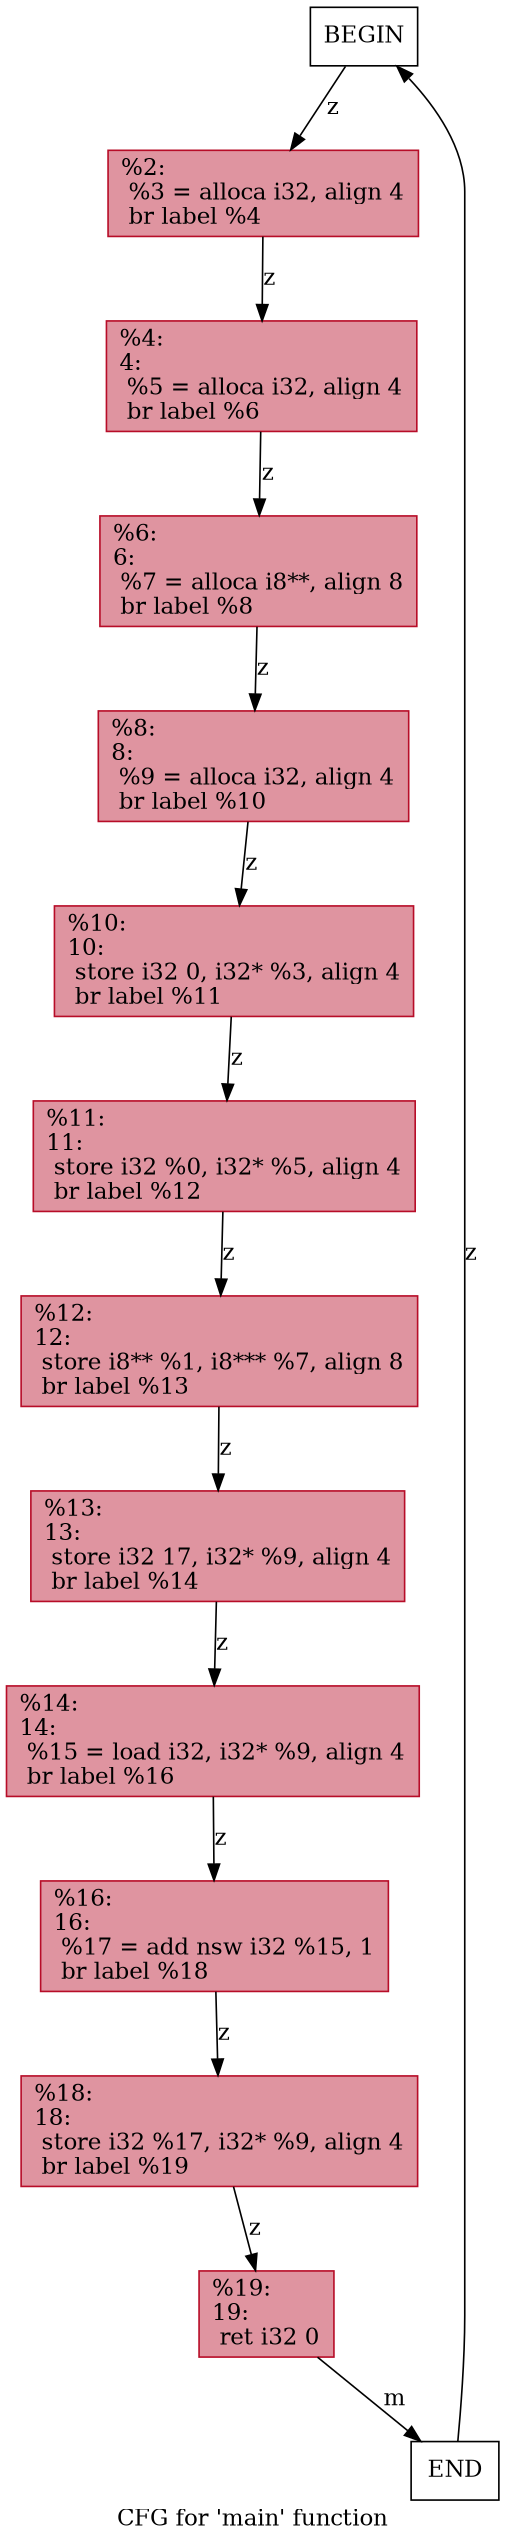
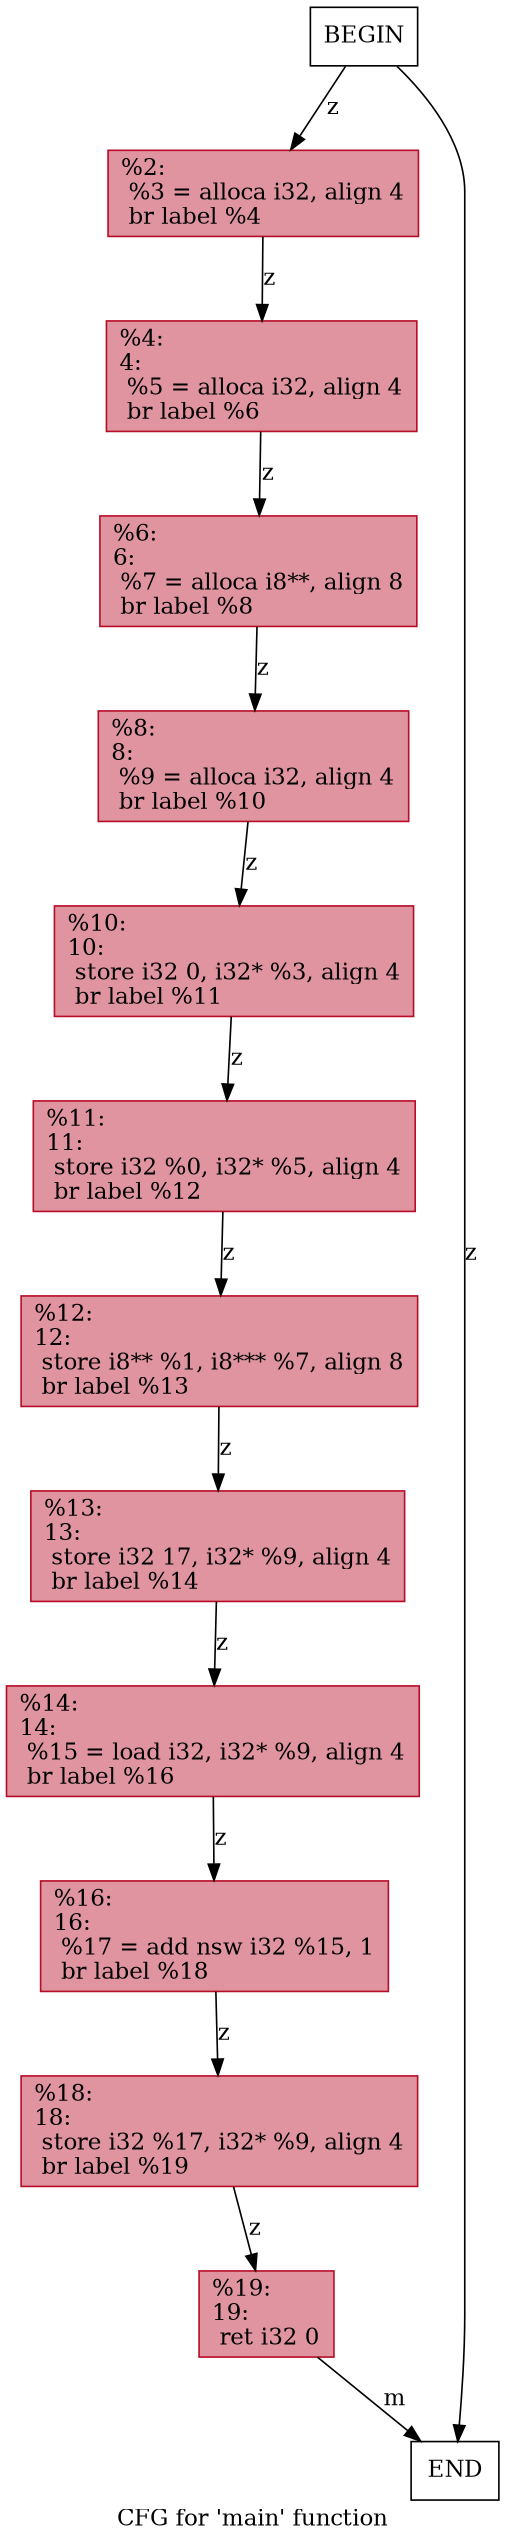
edge "END" -> "BEGIN": reversed
